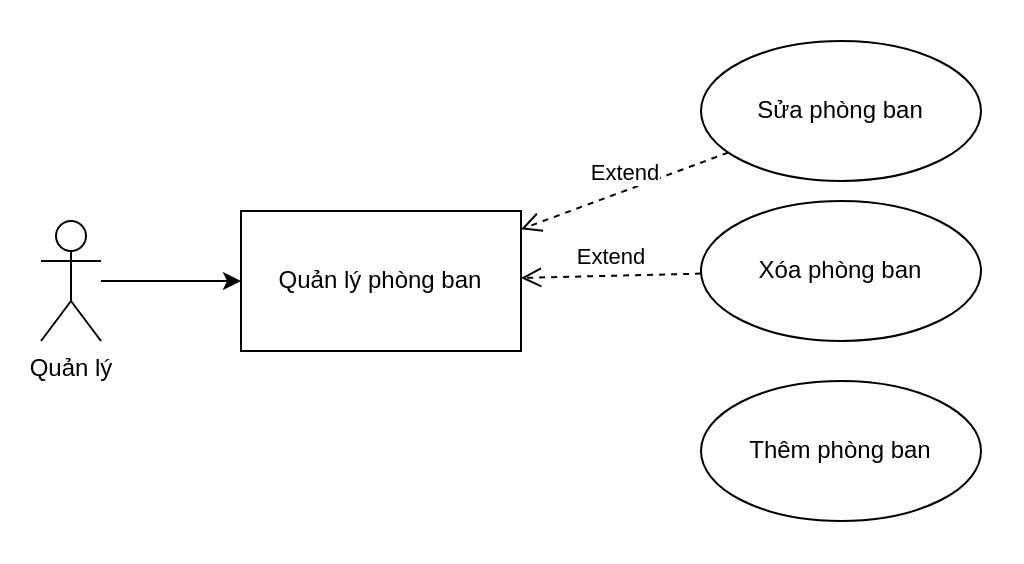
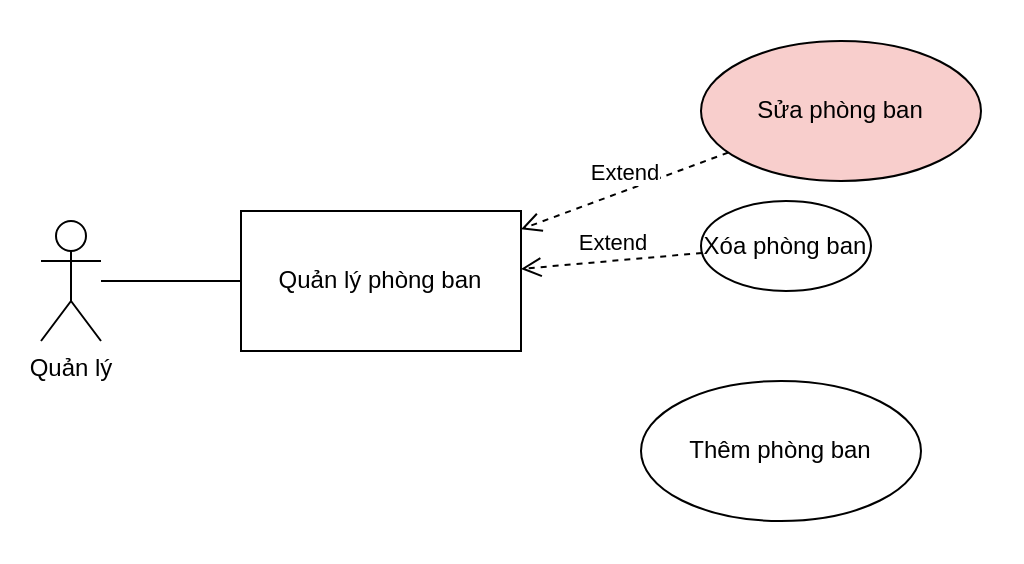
node "Sửa phòng ban": fillcolor #ffffff -> #f8cecc
node "Xóa phòng ban": size 280x140 -> 170x90
edge "Quản lý" -> "Quản lý phòng ban": arrowhead classic -> none
node "Thêm phòng ban": moved (841, 451) -> (781, 451)
